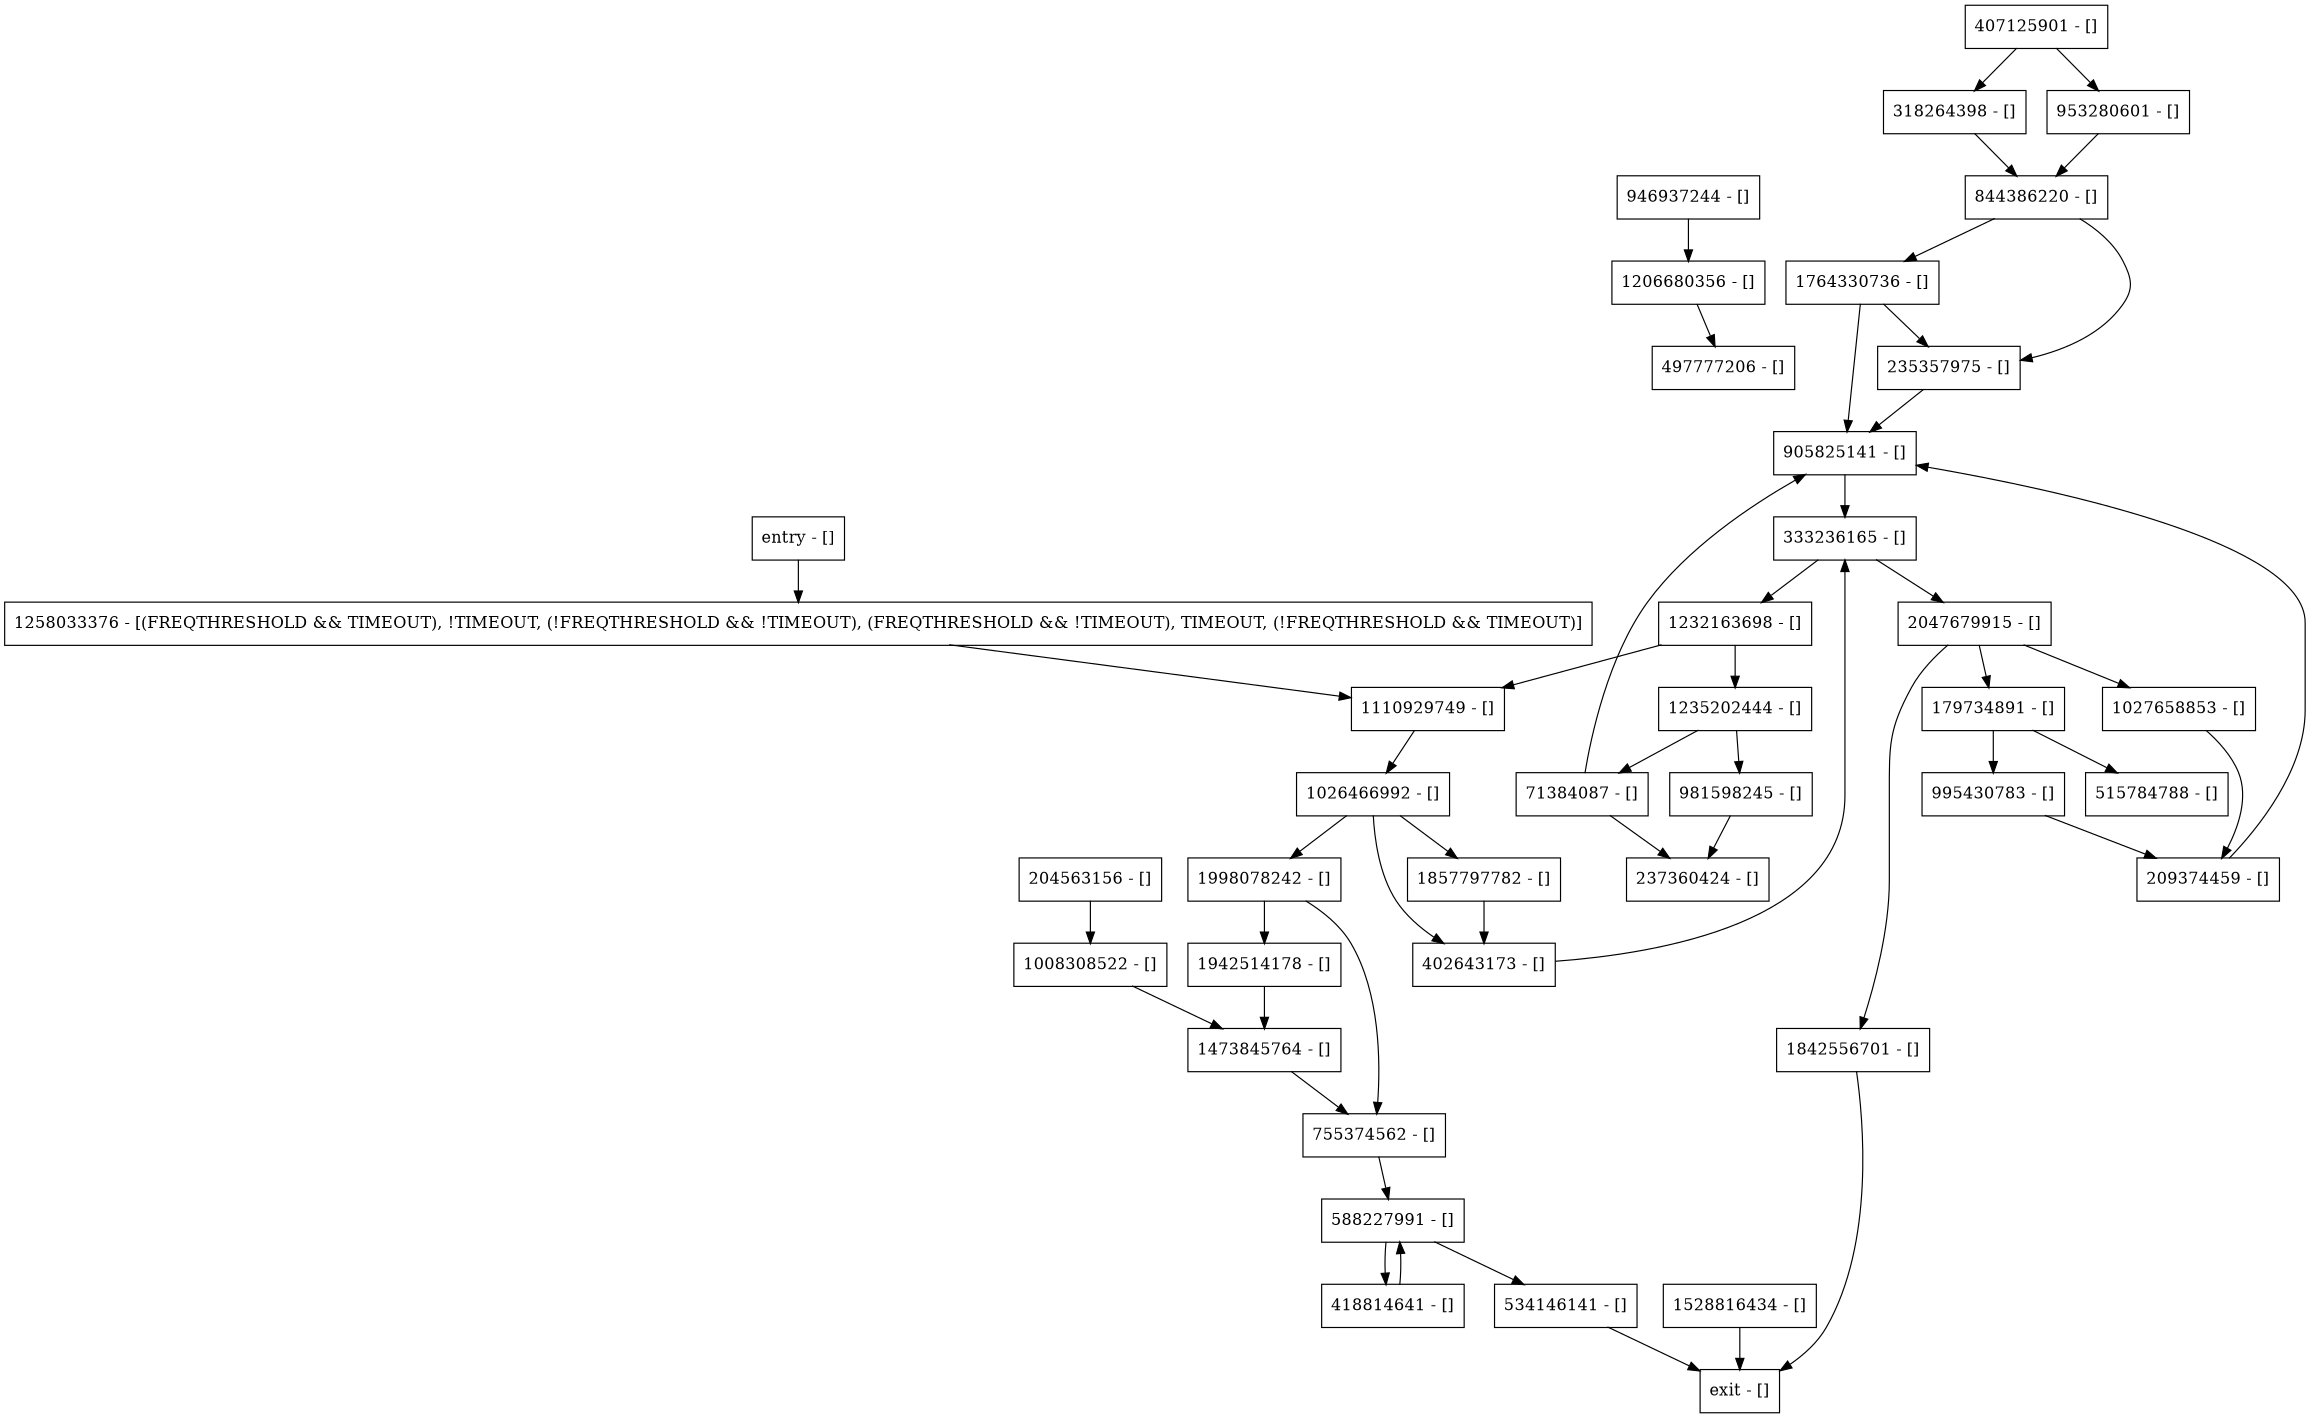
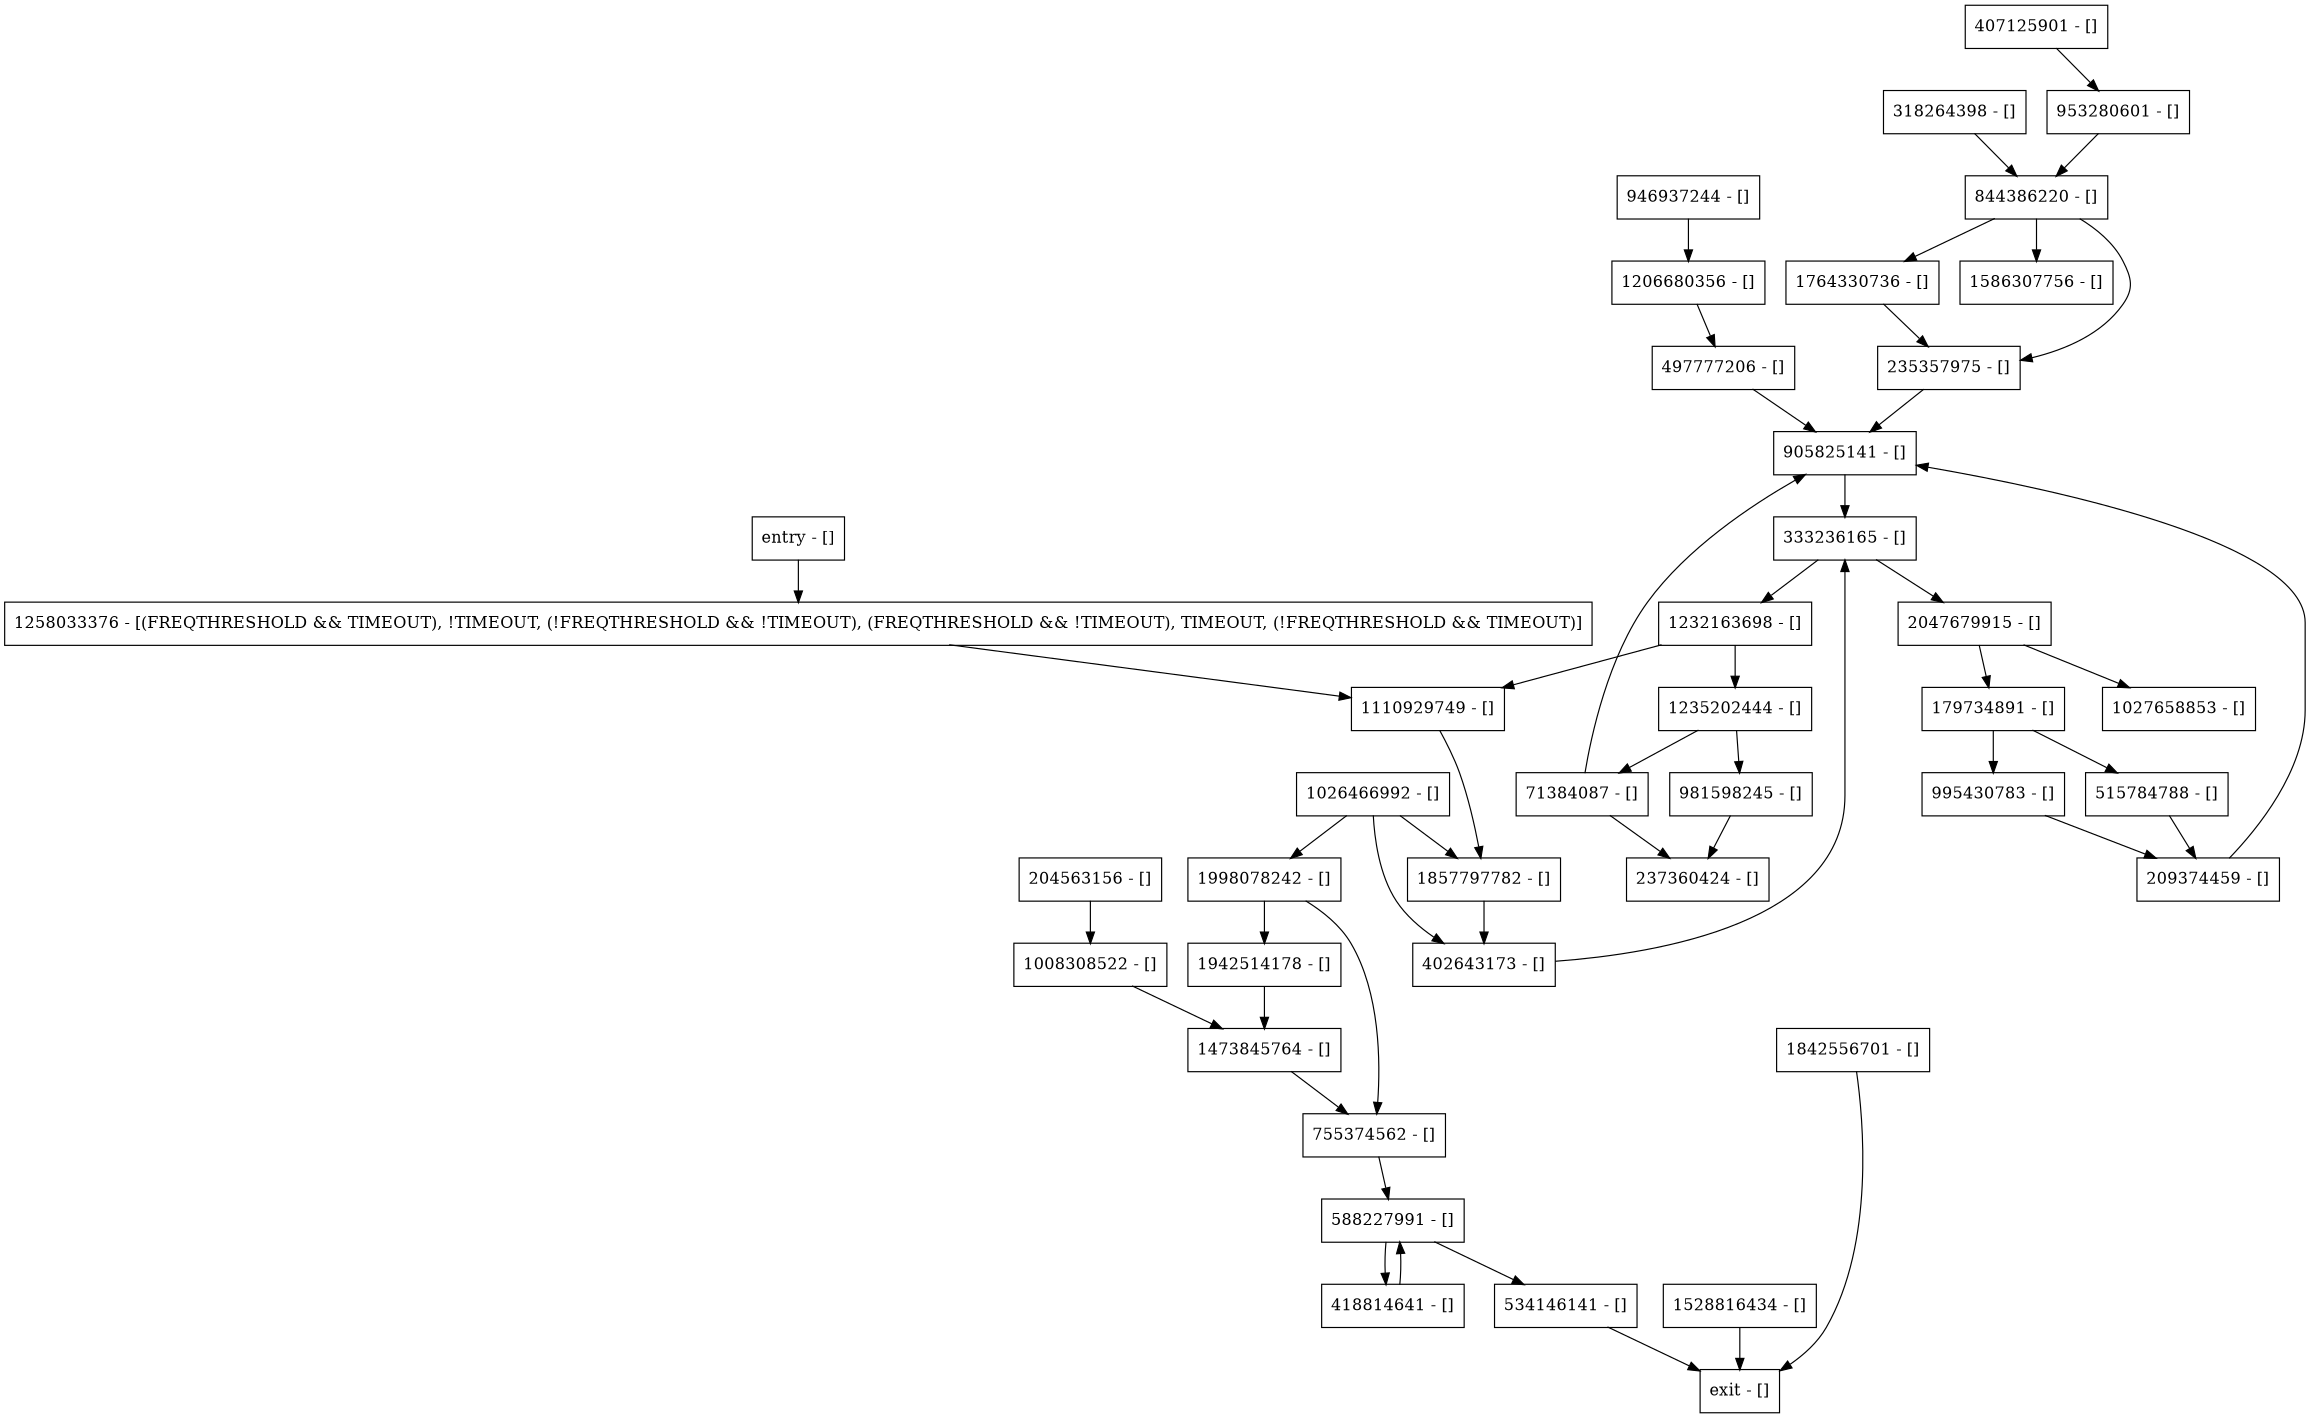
edge "407125901 - []" -> "318264398 - []": removed
node "1586307756 - []": added
edge "1764330736 - []" -> "905825141 - []": now "497777206 - []" -> "905825141 - []"
edge "1110929749 - []" -> "1026466992 - []": now "1110929749 - []" -> "1857797782 - []"
edge "1027658853 - []" -> "209374459 - []": now "515784788 - []" -> "209374459 - []"
edge "2047679915 - []" -> "1842556701 - []": removed
